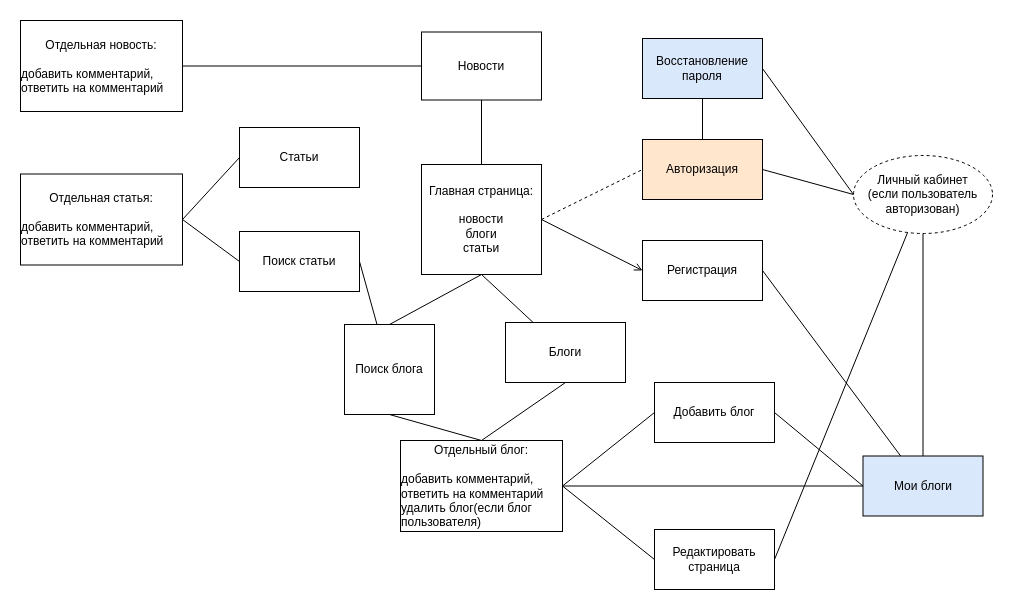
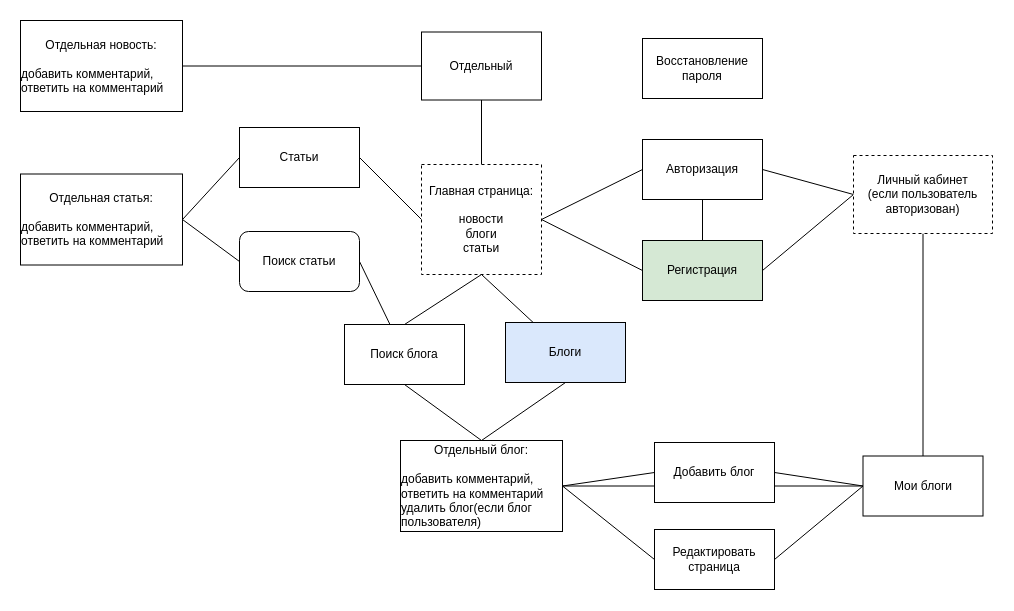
node "Новости": label "Новости" -> "Отдельный"
node "Восстановление пароля": fillcolor #dae8fc -> #ffffff
edge "Восстановление пароля" -- "Авторизация": removed
edge "Восстановление пароля" -- "Личный кабинет (если пользователь авторизован)": removed
node "Авторизация": fillcolor #ffe6cc -> #ffffff
edge "Статьи" -- "Главная страница: новости блоги статьи": added
edge "Авторизация" -- "Главная страница: новости блоги статьи": style dashed -> solid
node "Личный кабинет (если пользователь авторизован)": shape ellipse -> rectangle
node "Главная страница: новости блоги статьи": style solid -> dashed
edge "Авторизация" -- "Регистрация": added
node "Поиск статьи": shape rectangle -> rounded rectangle
edge "Главная страница: новости блоги статьи" -> "Регистрация": arrowhead open -> none
node "Регистрация": fillcolor #ffffff -> #d5e8d4
node "Блоги": fillcolor #ffffff -> #dae8fc
edge "Регистрация" -- "Мои блоги": now "Регистрация" -- "Личный кабинет (если пользователь авторизован)"
node "Поиск блога": size 90x90 -> 120x60
edge "Личный кабинет (если пользователь авторизован)" -- "Редактировать страница": now "Мои блоги" -- "Редактировать страница"
node "Добавить блог": moved (715, 413) -> (715, 473)
node "Мои блоги": fillcolor #dae8fc -> #ffffff
